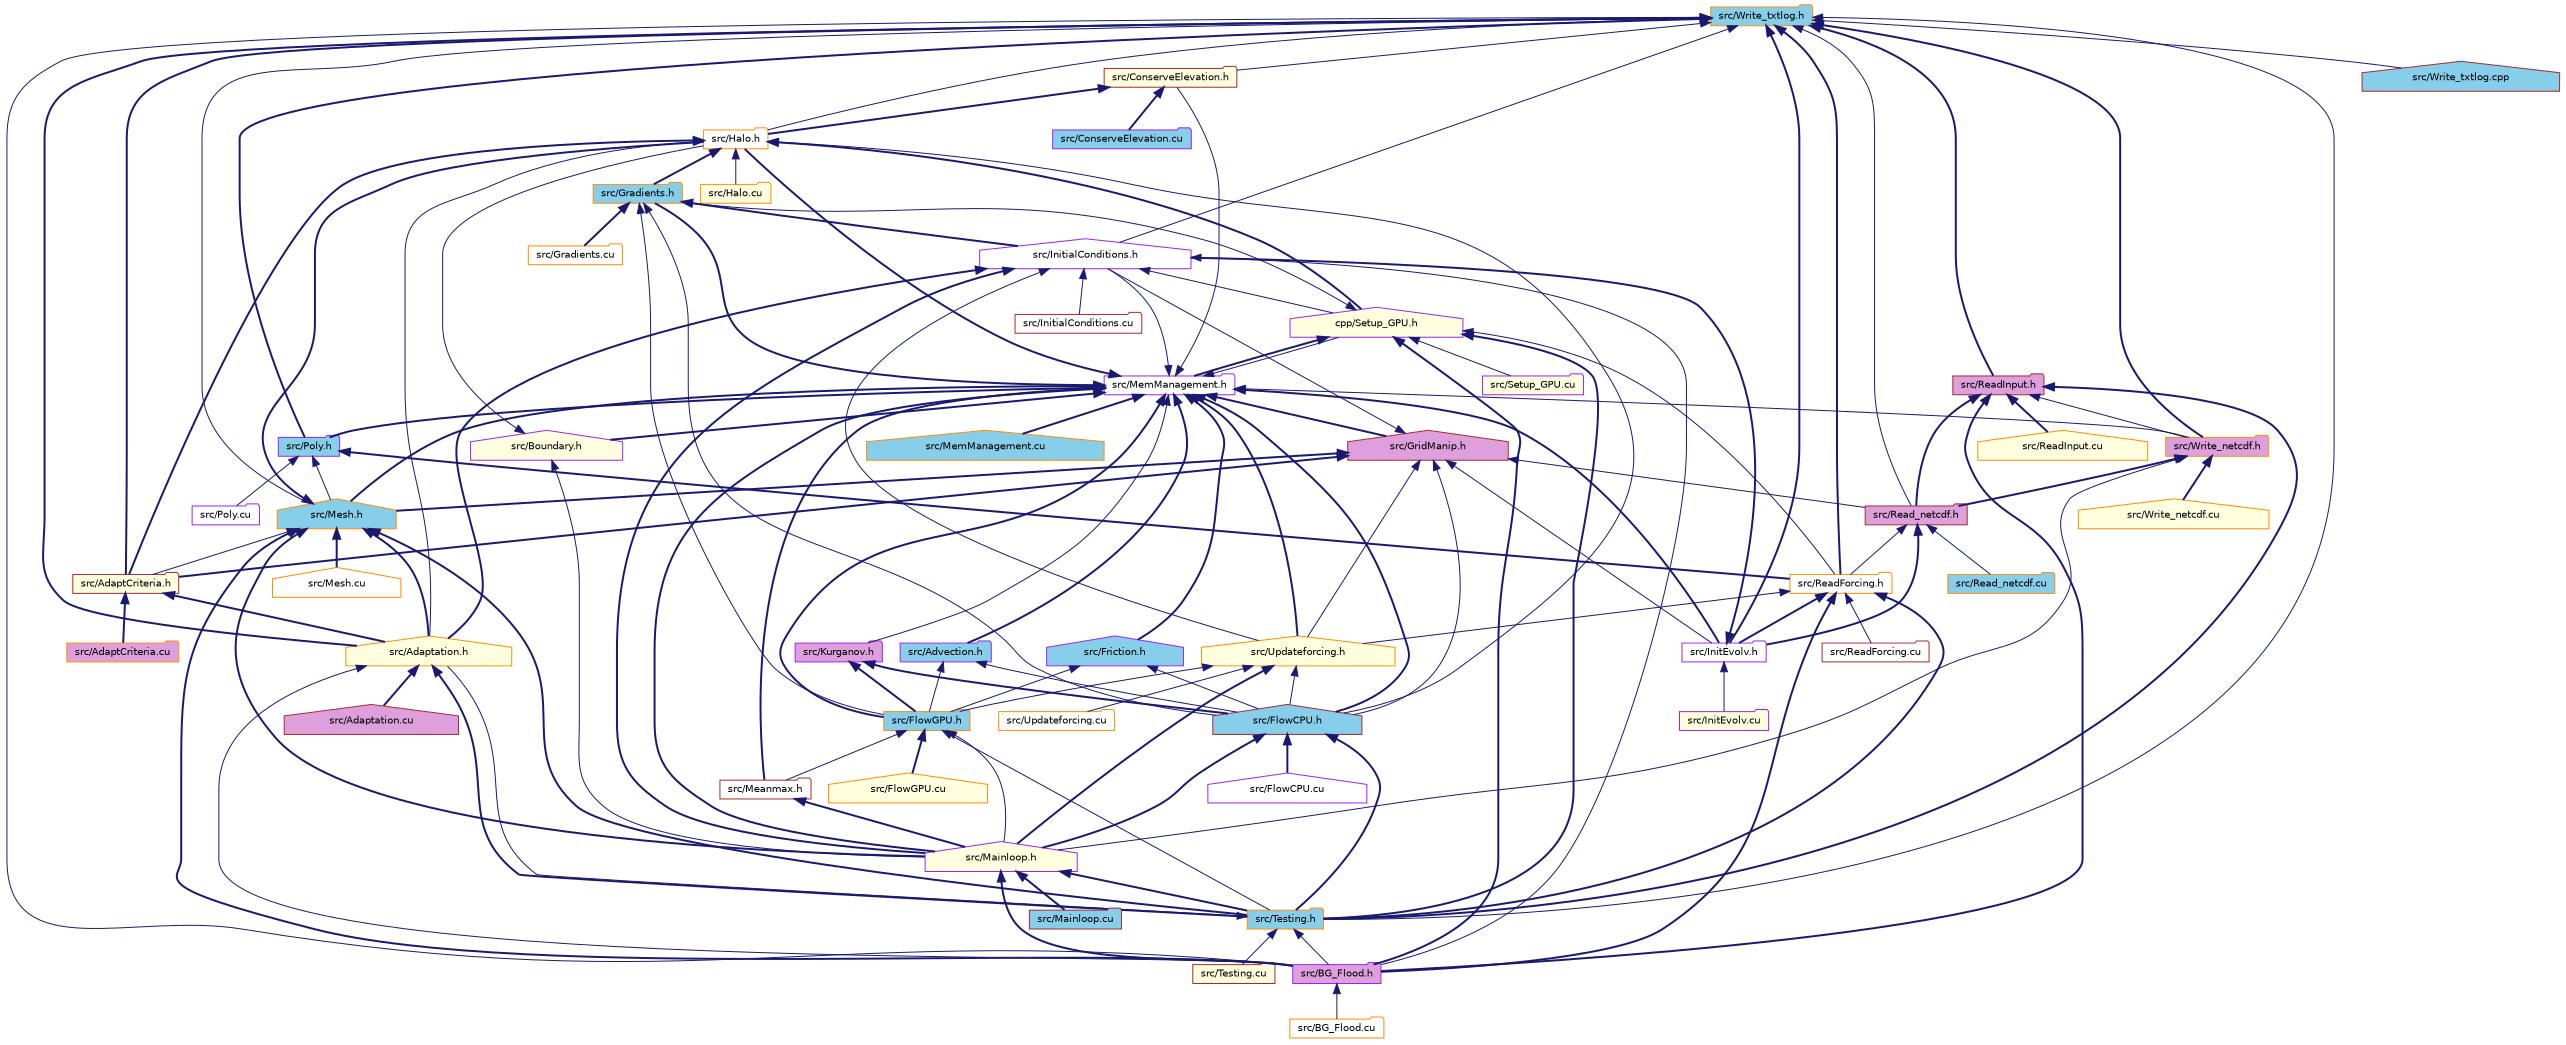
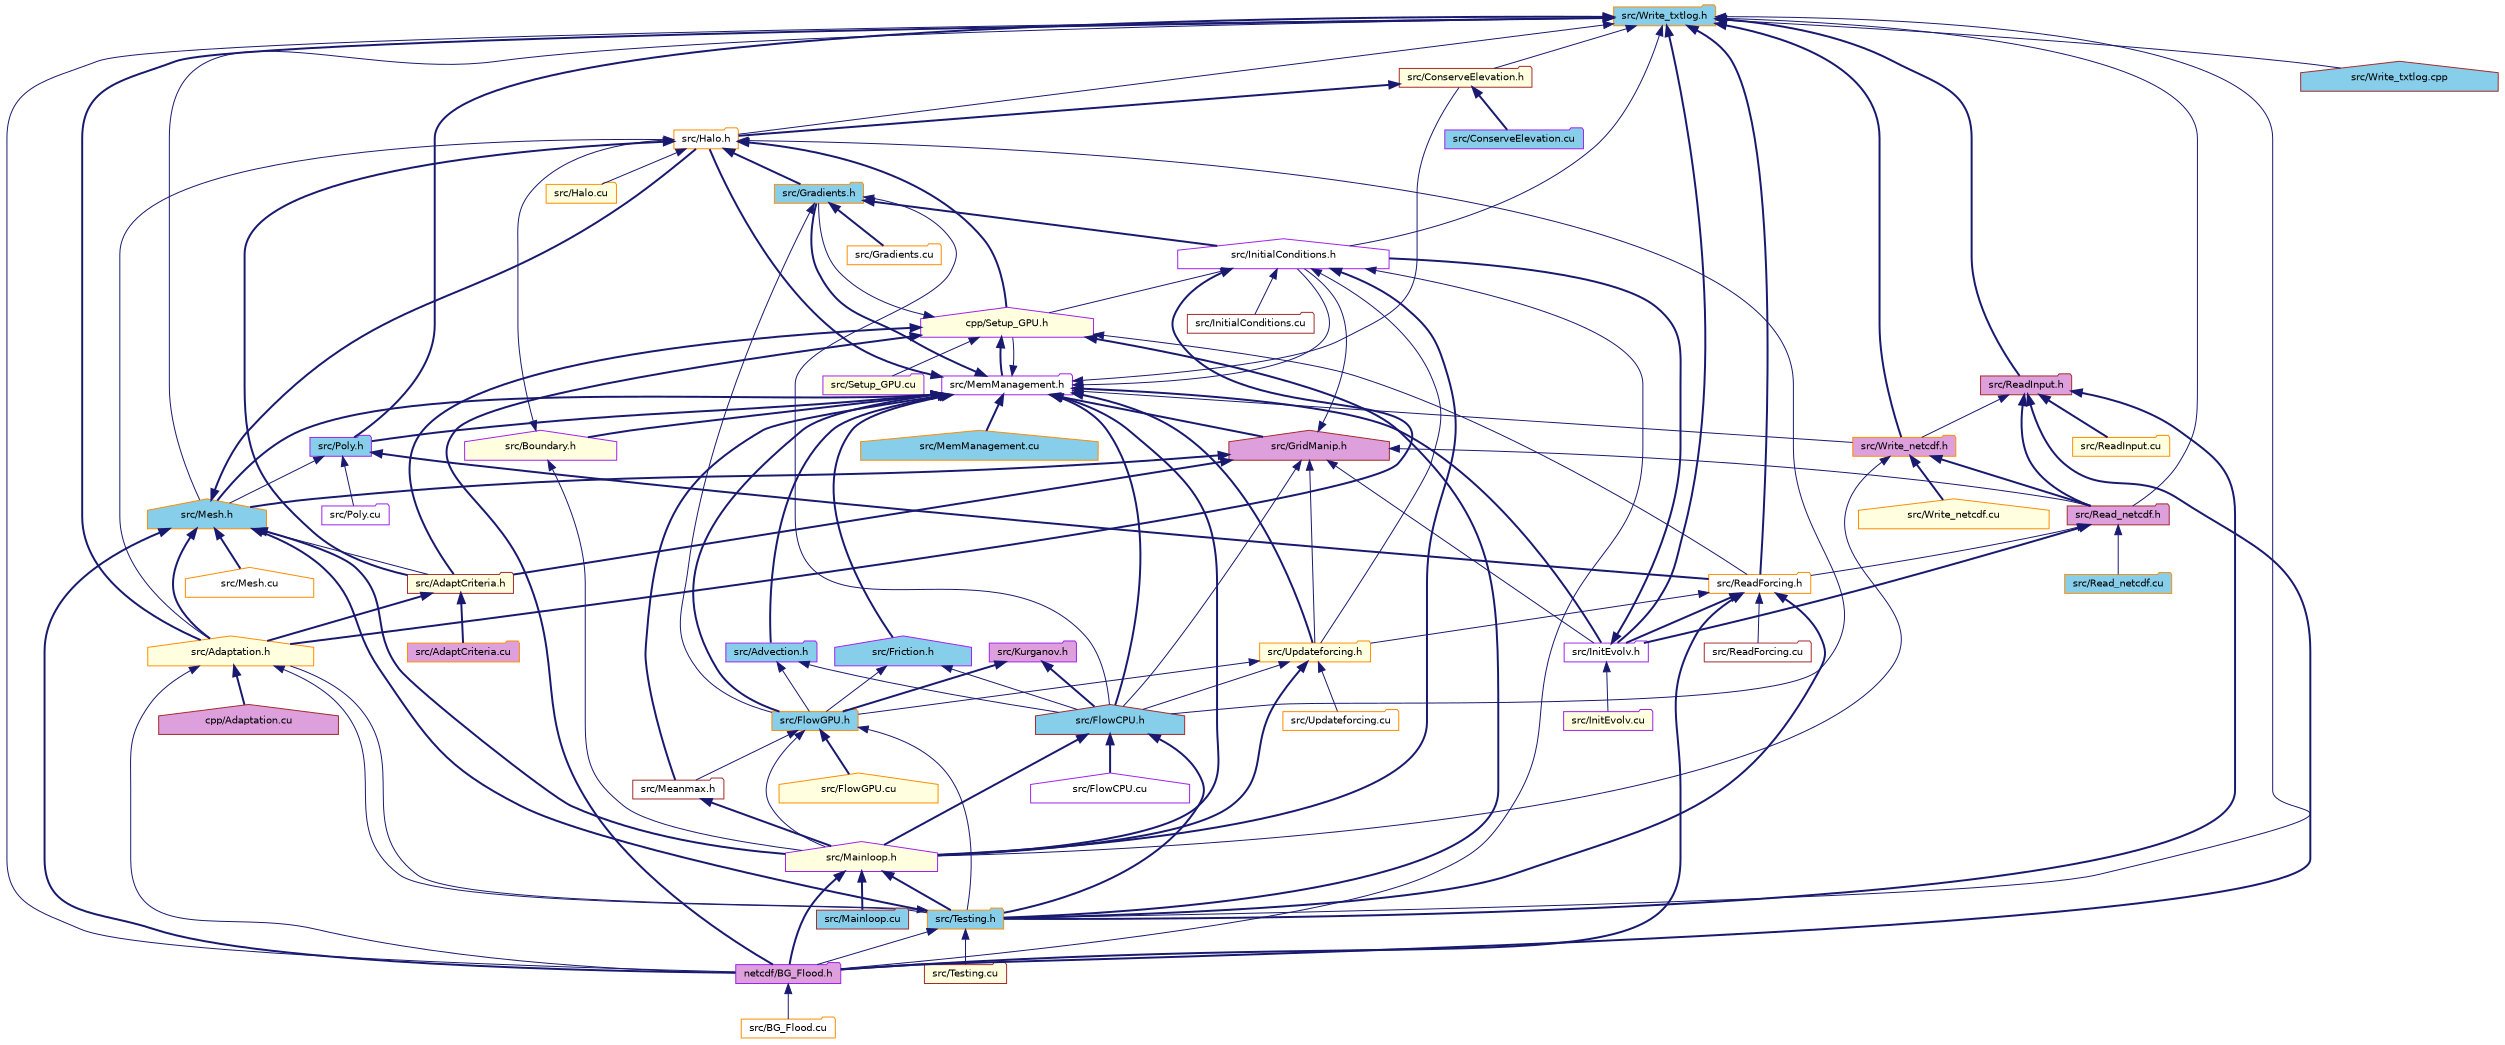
edge "src/AdaptCriteria.h" -> "src/Write_txtlog.h": now "src/AdaptCriteria.h" -> "cpp/Setup_GPU.h"
node "src/ReadInput.cu": shape house -> folder
edge "src/Kurganov.h" -> "src/MemManagement.h": removed
node "src/Updateforcing.h": shape house -> folder
node "src/Adaptation.cu": label "src/Adaptation.cu" -> "cpp/Adaptation.cu"
edge "src/Testing.h" -> "src/Adaptation.h": style bold -> solid
node "src/BG_Flood.h": label "src/BG_Flood.h" -> "netcdf/BG_Flood.h"
